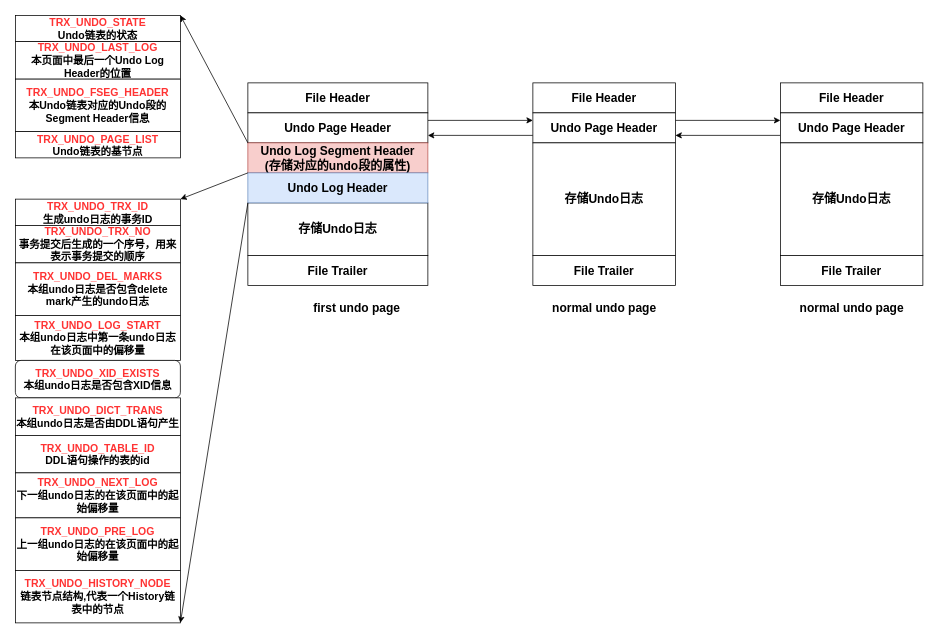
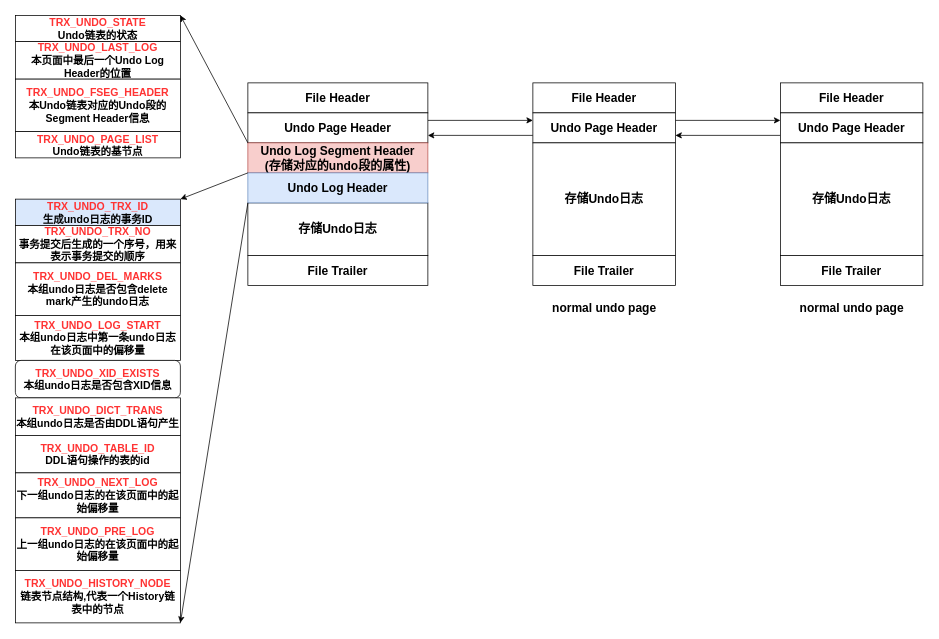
node "TRX_UNDO_TRX_ID 生成undo日志的事务ID": fillcolor #ffffff -> #dae8fc
node "first undo page": removed
